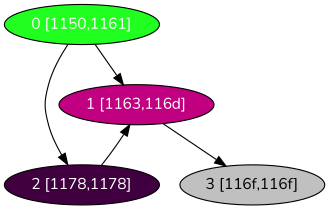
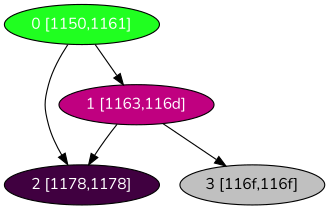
edge "2 [1178,1178]" -> "1 [1163,116d]": reversed
